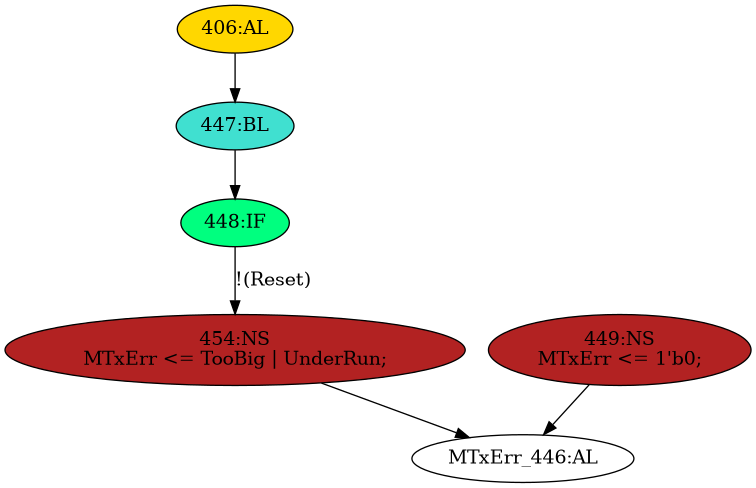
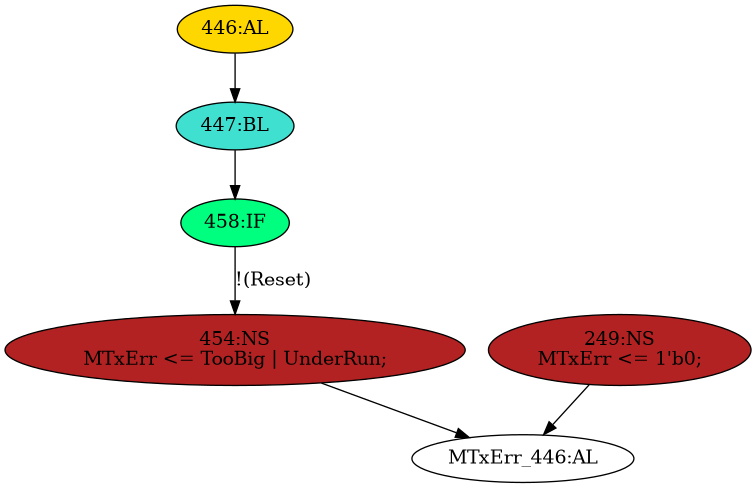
node "406:AL": label "406:AL" -> "446:AL"
node "448:IF": label "448:IF" -> "458:IF"
node "449:NS MTxErr <= 1'b0;": label "449:NS MTxErr <= 1'b0;" -> "249:NS MTxErr <= 1'b0;"
